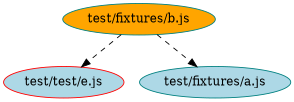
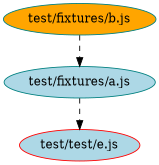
edge "test/fixtures/b.js" -> "test/test/e.js": now "test/fixtures/a.js" -> "test/test/e.js"
